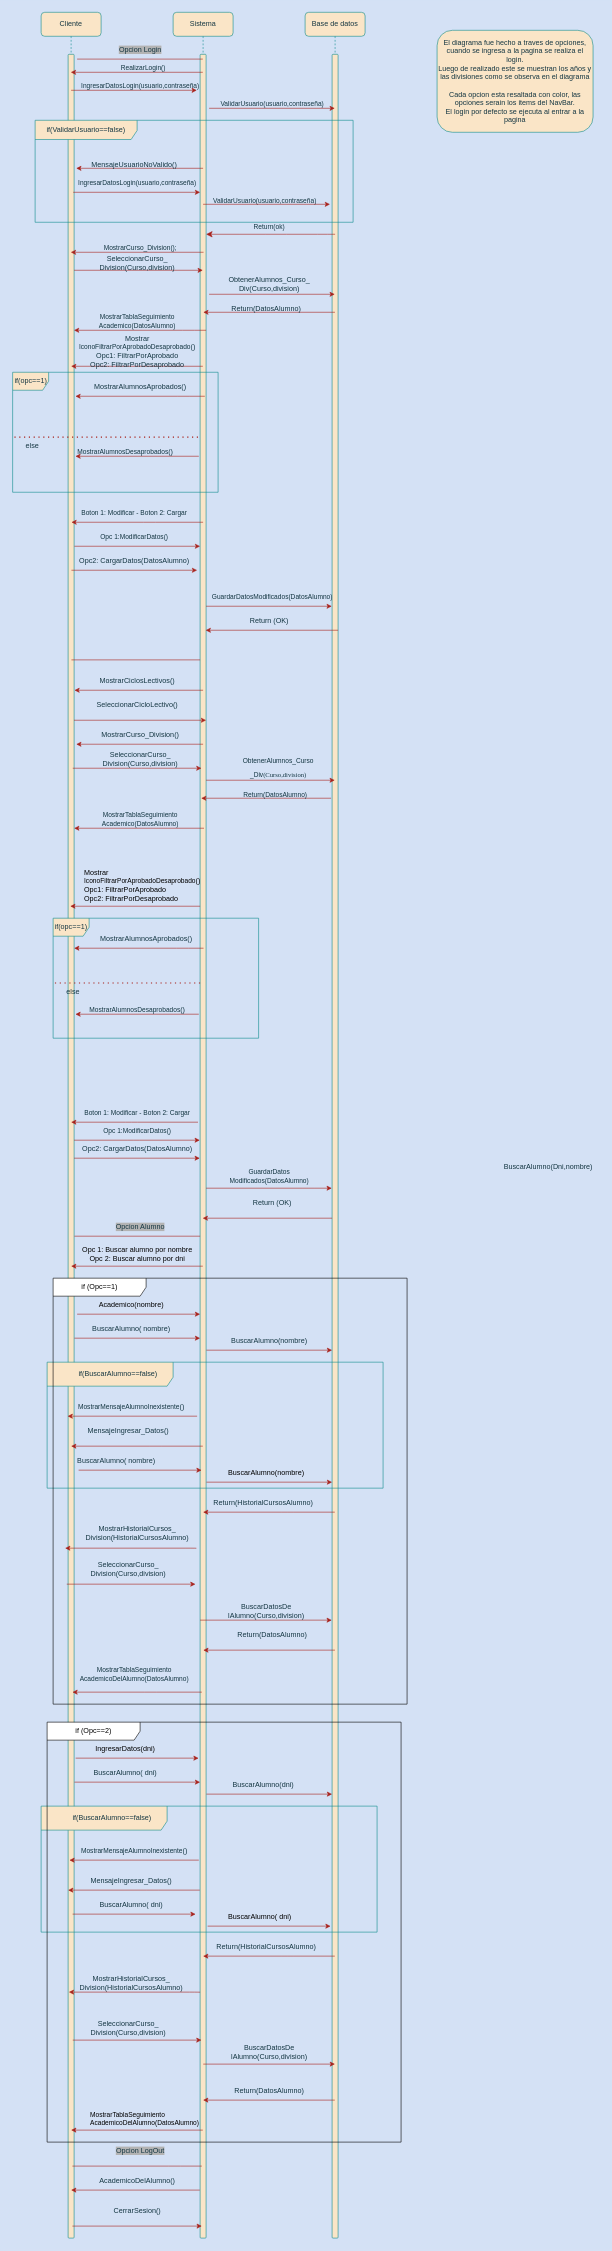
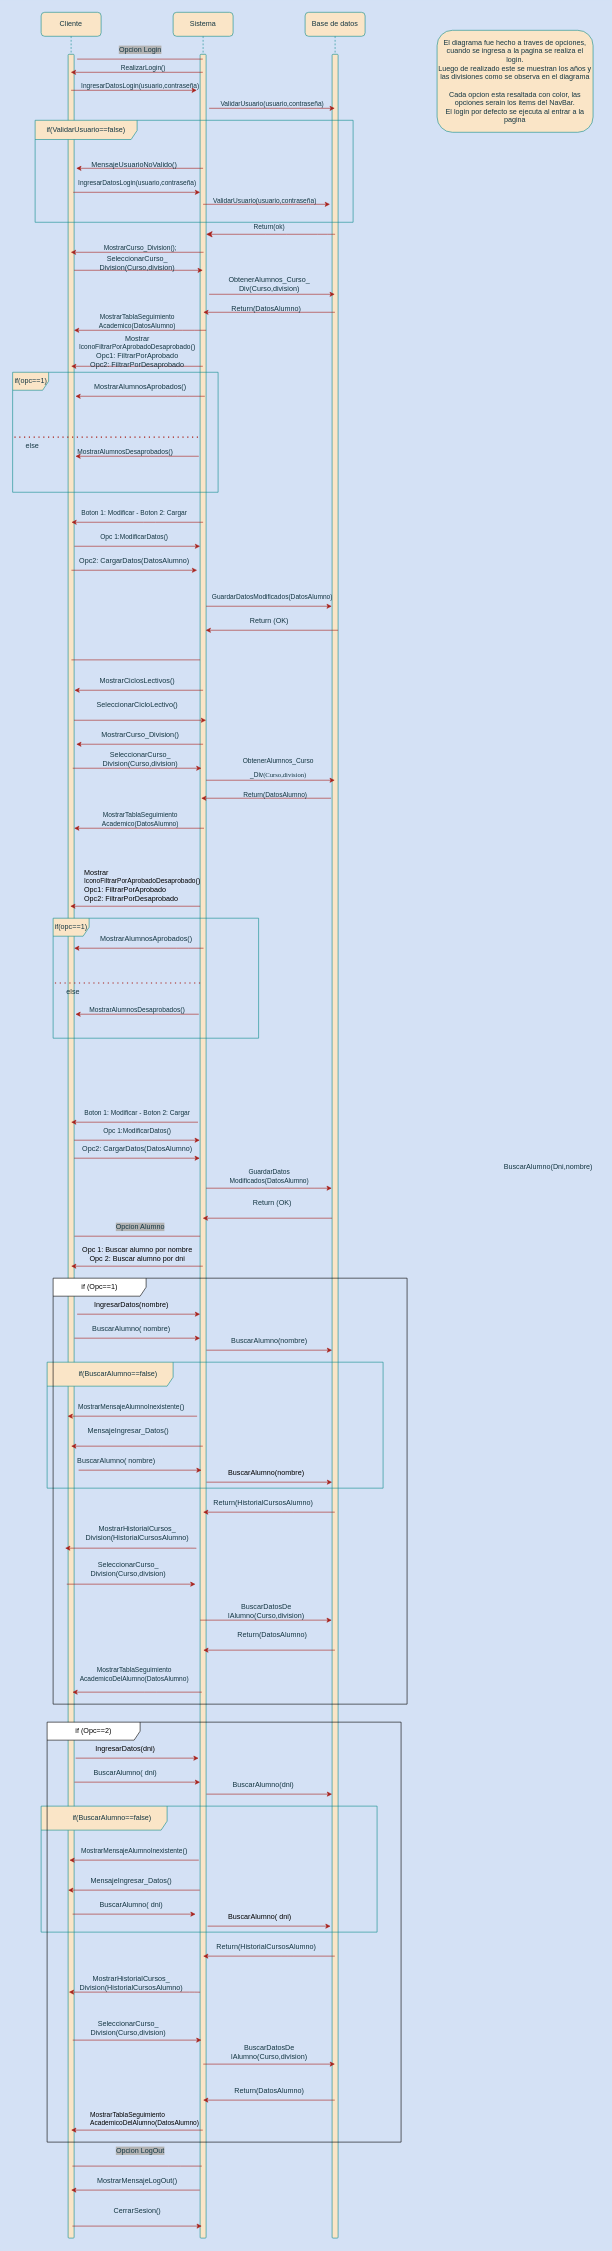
node "Academico(nombre)": label "Academico(nombre)" -> "IngresarDatos(nombre)"
node "AcademicoDelAlumno()": label "AcademicoDelAlumno()" -> "MostrarMensajeLogOut()"
